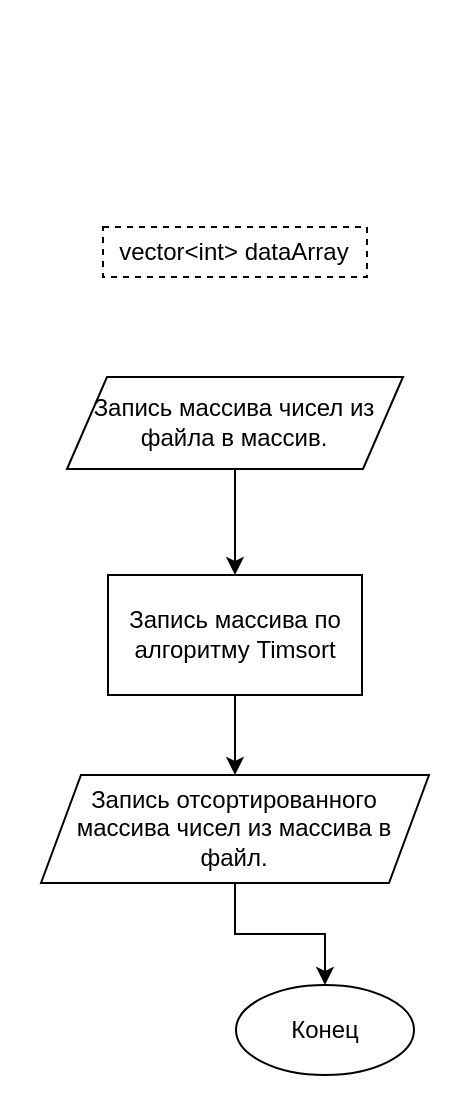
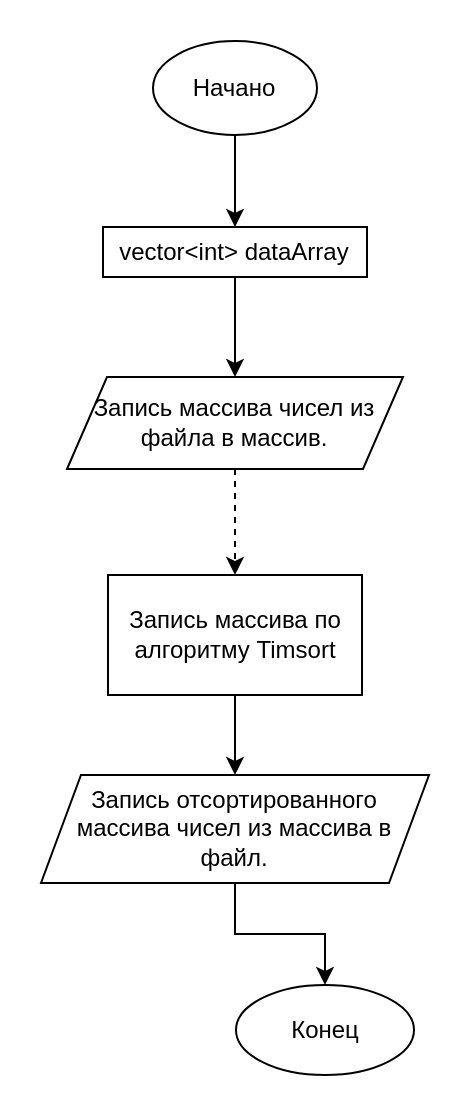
node "Начано": added
edge "Начано" -> "vector<int> dataArray": added
node "vector<int> dataArray": style dashed -> solid
edge "vector<int> dataArray" -> "Запись массива чисел из файла в массив.": added
edge "Запись массива чисел из файла в массив." -> "Запись массива по алгоритму Timsort": style solid -> dashed
